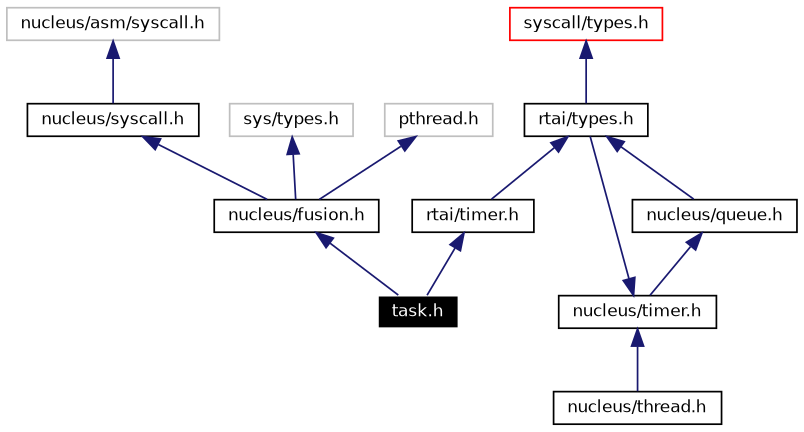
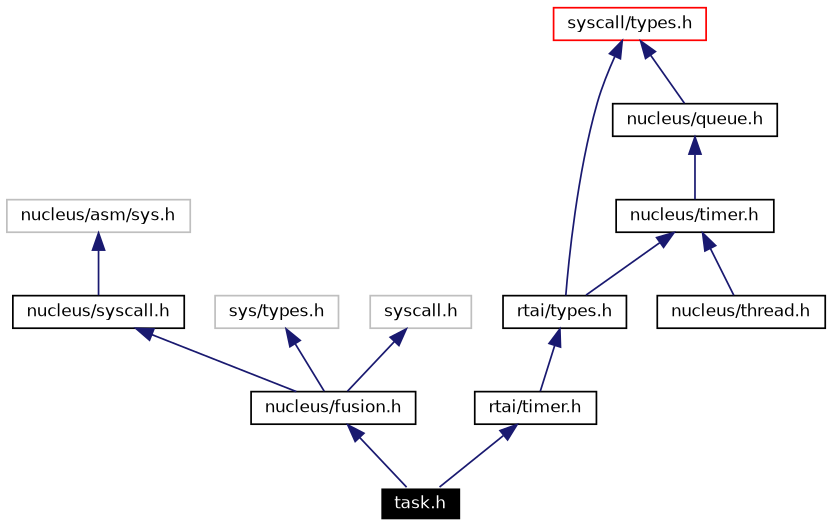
node "nucleus/asm/syscall.h": label "nucleus/asm/syscall.h" -> "nucleus/asm/sys.h"
node "pthread.h": label "pthread.h" -> "syscall.h"
edge "nucleus/queue.h" -> "rtai/types.h": now "nucleus/queue.h" -> "syscall/types.h"
